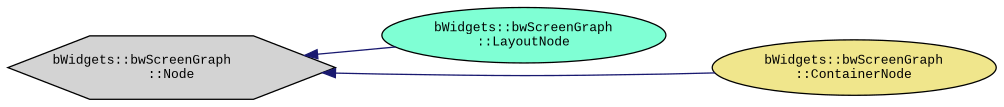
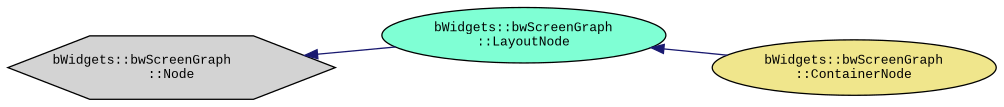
edge "bWidgets::bwScreenGraph ::ContainerNode" -> "bWidgets::bwScreenGraph ::Node": now "bWidgets::bwScreenGraph ::ContainerNode" -> "bWidgets::bwScreenGraph ::LayoutNode"
